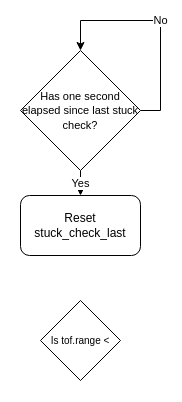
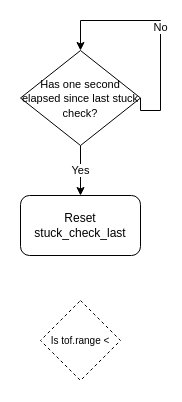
node "Has one second elapsed since last stuck check?": size 120x120 -> 120x95
node "Is tof.range <": style solid -> dashed
